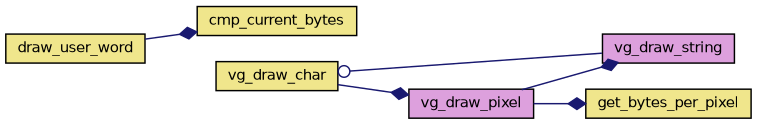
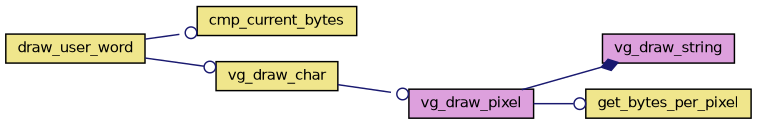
edge "draw_user_word" -> "cmp_current_bytes": arrowhead diamond -> odot
edge "vg_draw_string" -> "vg_draw_char": now "draw_user_word" -> "vg_draw_char"
edge "vg_draw_char" -> "vg_draw_pixel": arrowhead diamond -> odot
edge "vg_draw_pixel" -> "get_bytes_per_pixel": arrowhead diamond -> odot
